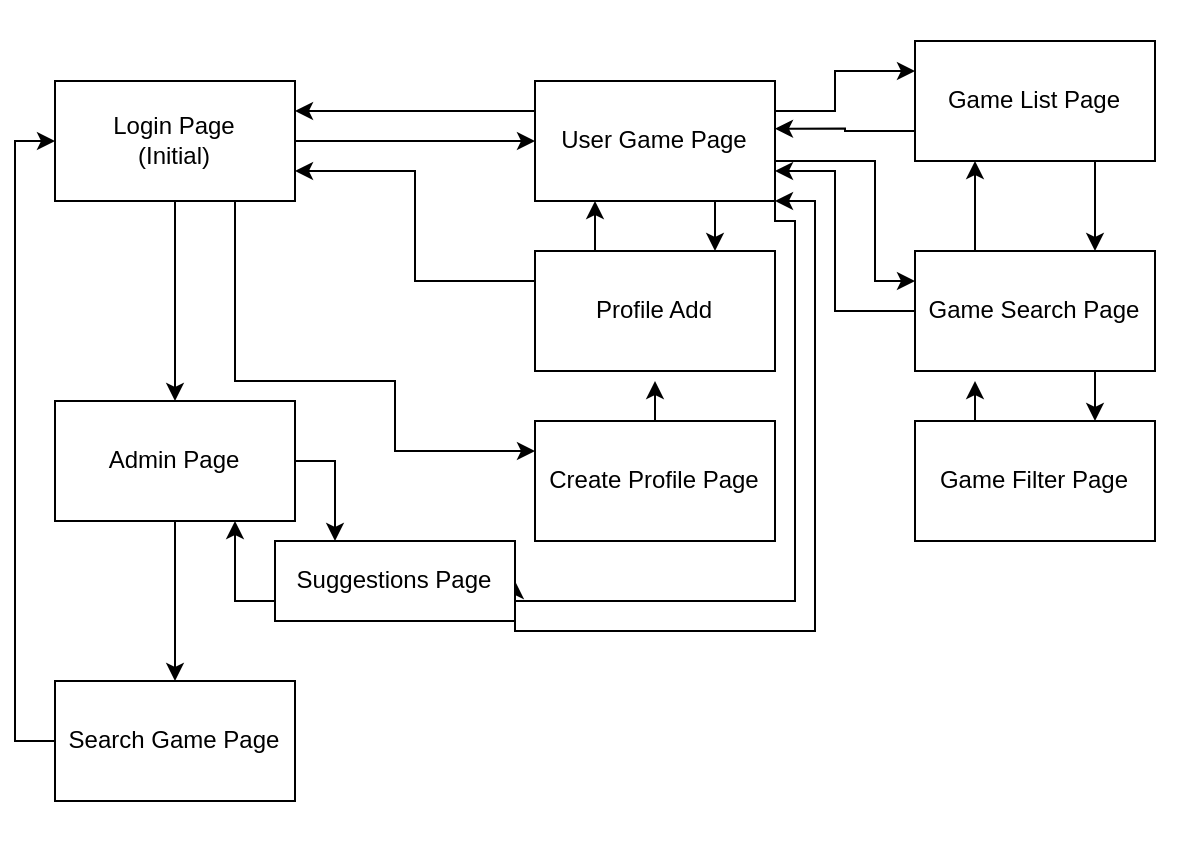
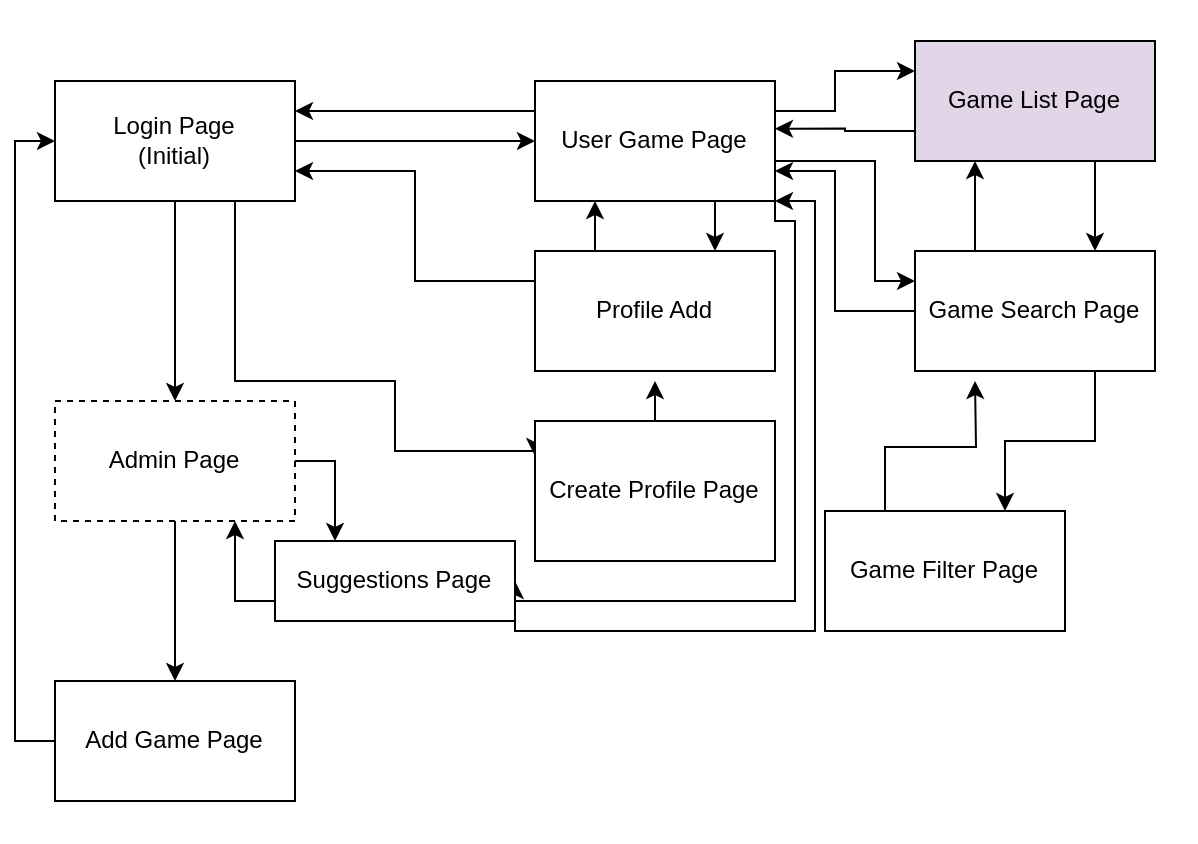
node "Game List Page": fillcolor #ffffff -> #e1d5e7
node "Admin Page": style solid -> dashed
node "Create Profile Page": size 240x120 -> 240x140
node "Game Filter Page": moved (1035, 481) -> (945, 571)
node "Search Game Page": label "Search Game Page" -> "Add Game Page"
